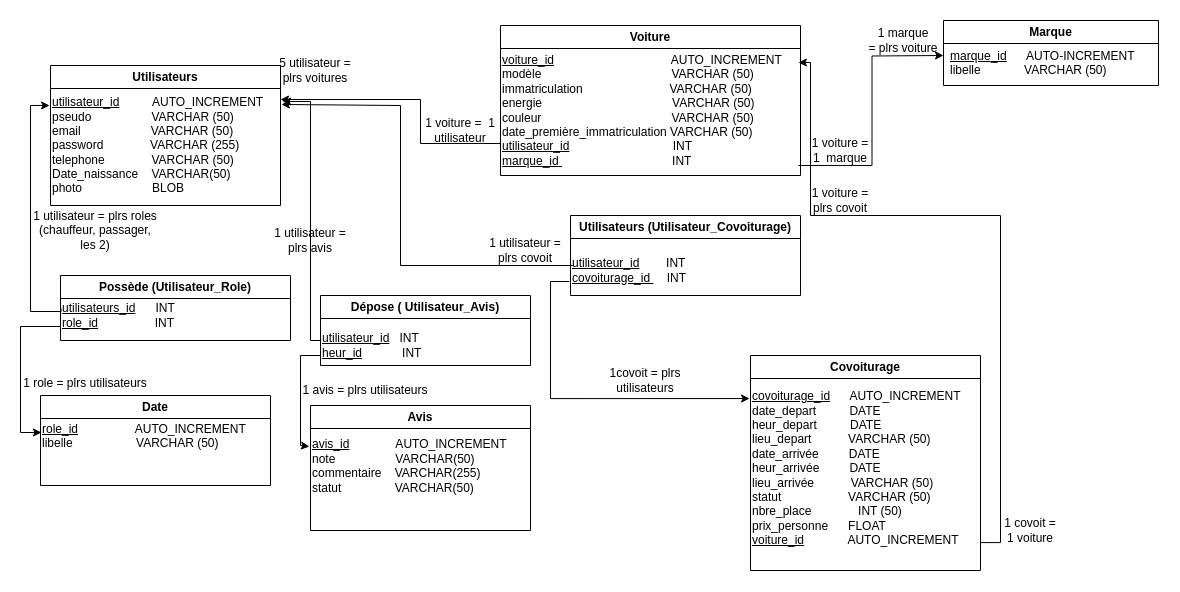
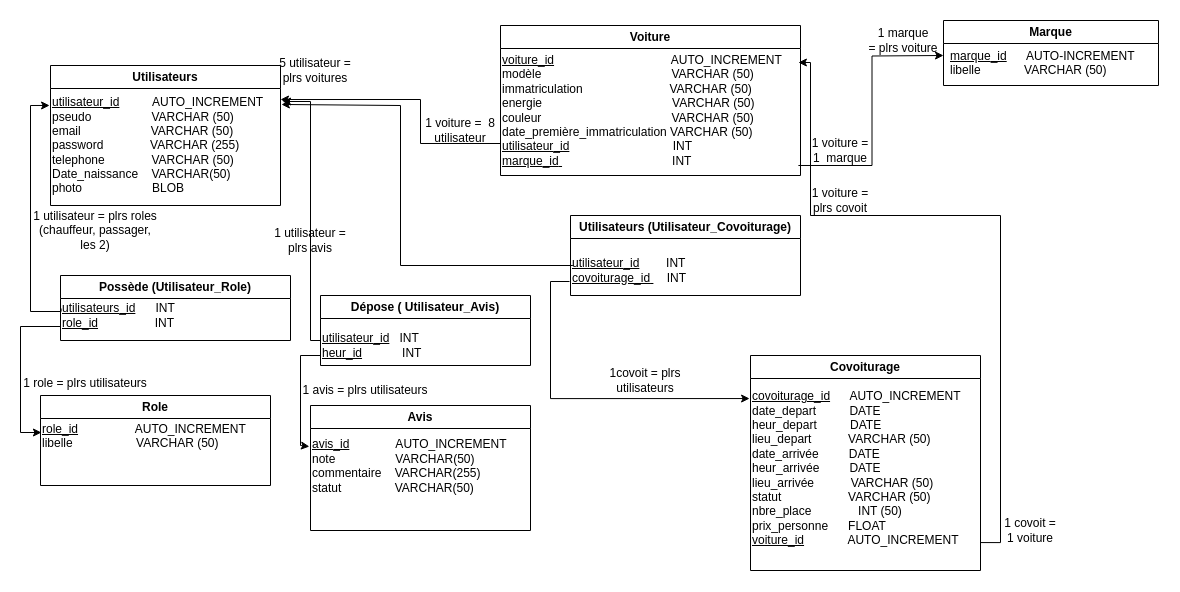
node "1 voiture = 1 utilisateur": label "1 voiture = 1 utilisateur" -> "1 voiture = 8 utilisateur"
node "1 utilisateur = plrs covoit": removed
node "Date": label "Date" -> "Role"
